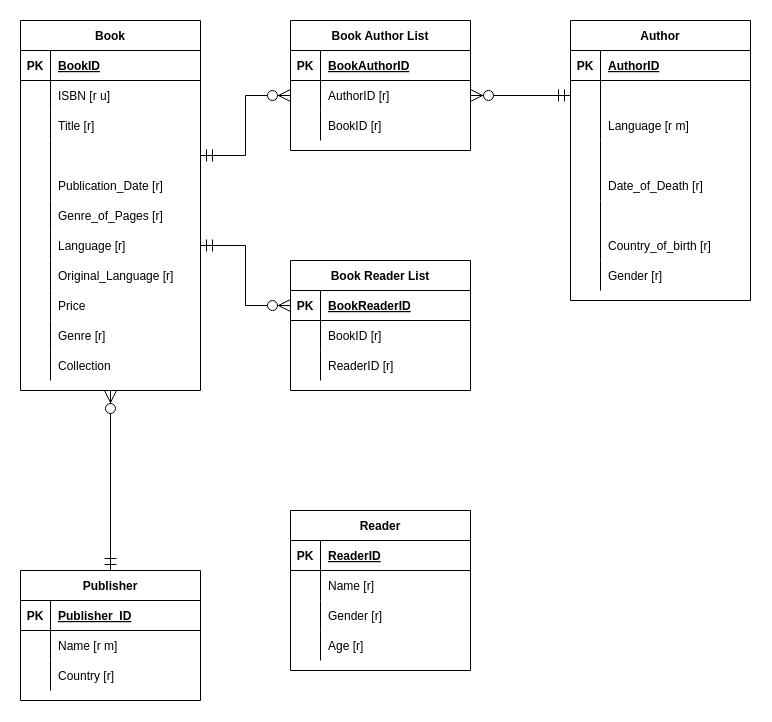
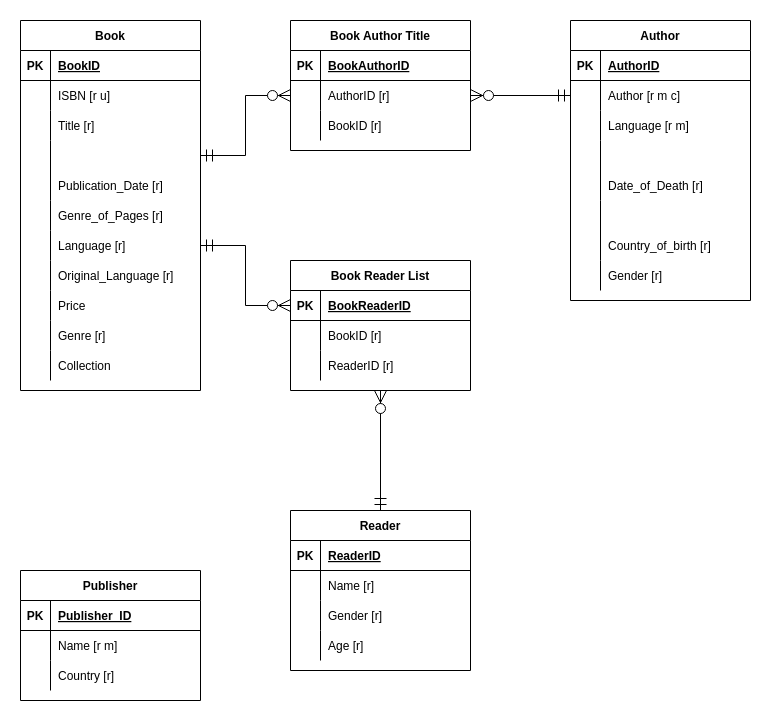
node "Book Author List": label "Book Author List" -> "Book Author Title"
node "Author [r m c]": added
edge "Book Reader List" -- "Reader": added
edge "Book" -- "Publisher": removed
